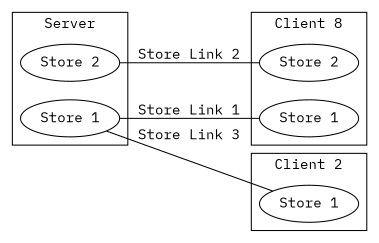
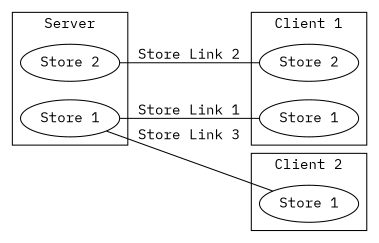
cluster "Client 8": label "Client 8" -> "Client 1"
